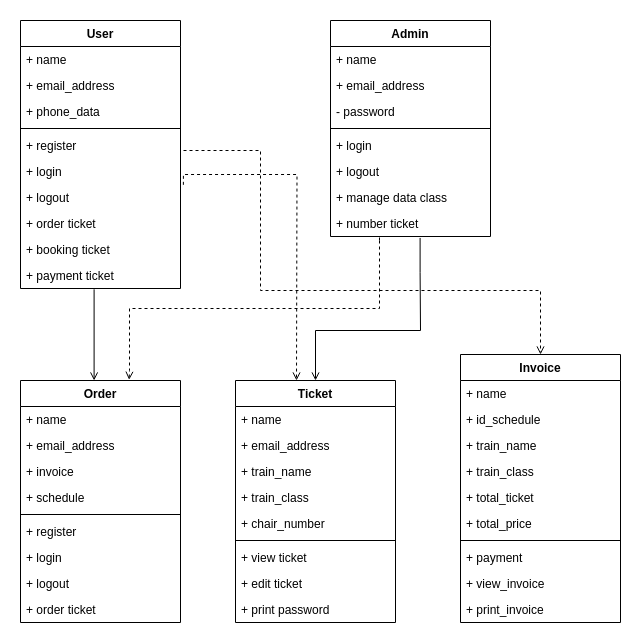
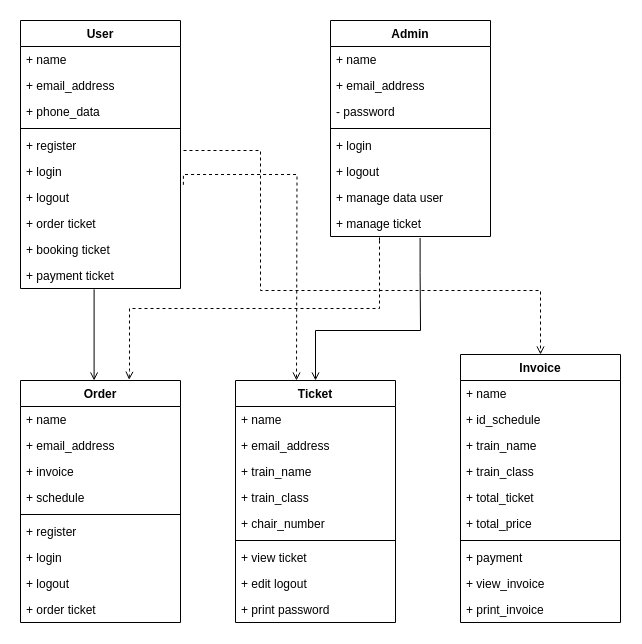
node "+ manage data class": label "+ manage data class" -> "+ manage data user"
node "+ number ticket": label "+ number ticket" -> "+ manage ticket"
node "+ edit ticket": label "+ edit ticket" -> "+ edit logout"
